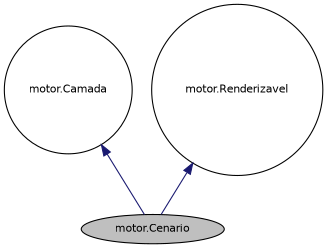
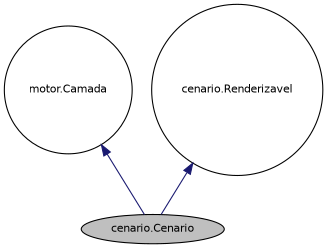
node "motor.Renderizavel": label "motor.Renderizavel" -> "cenario.Renderizavel"
node "motor.Cenario": label "motor.Cenario" -> "cenario.Cenario"
